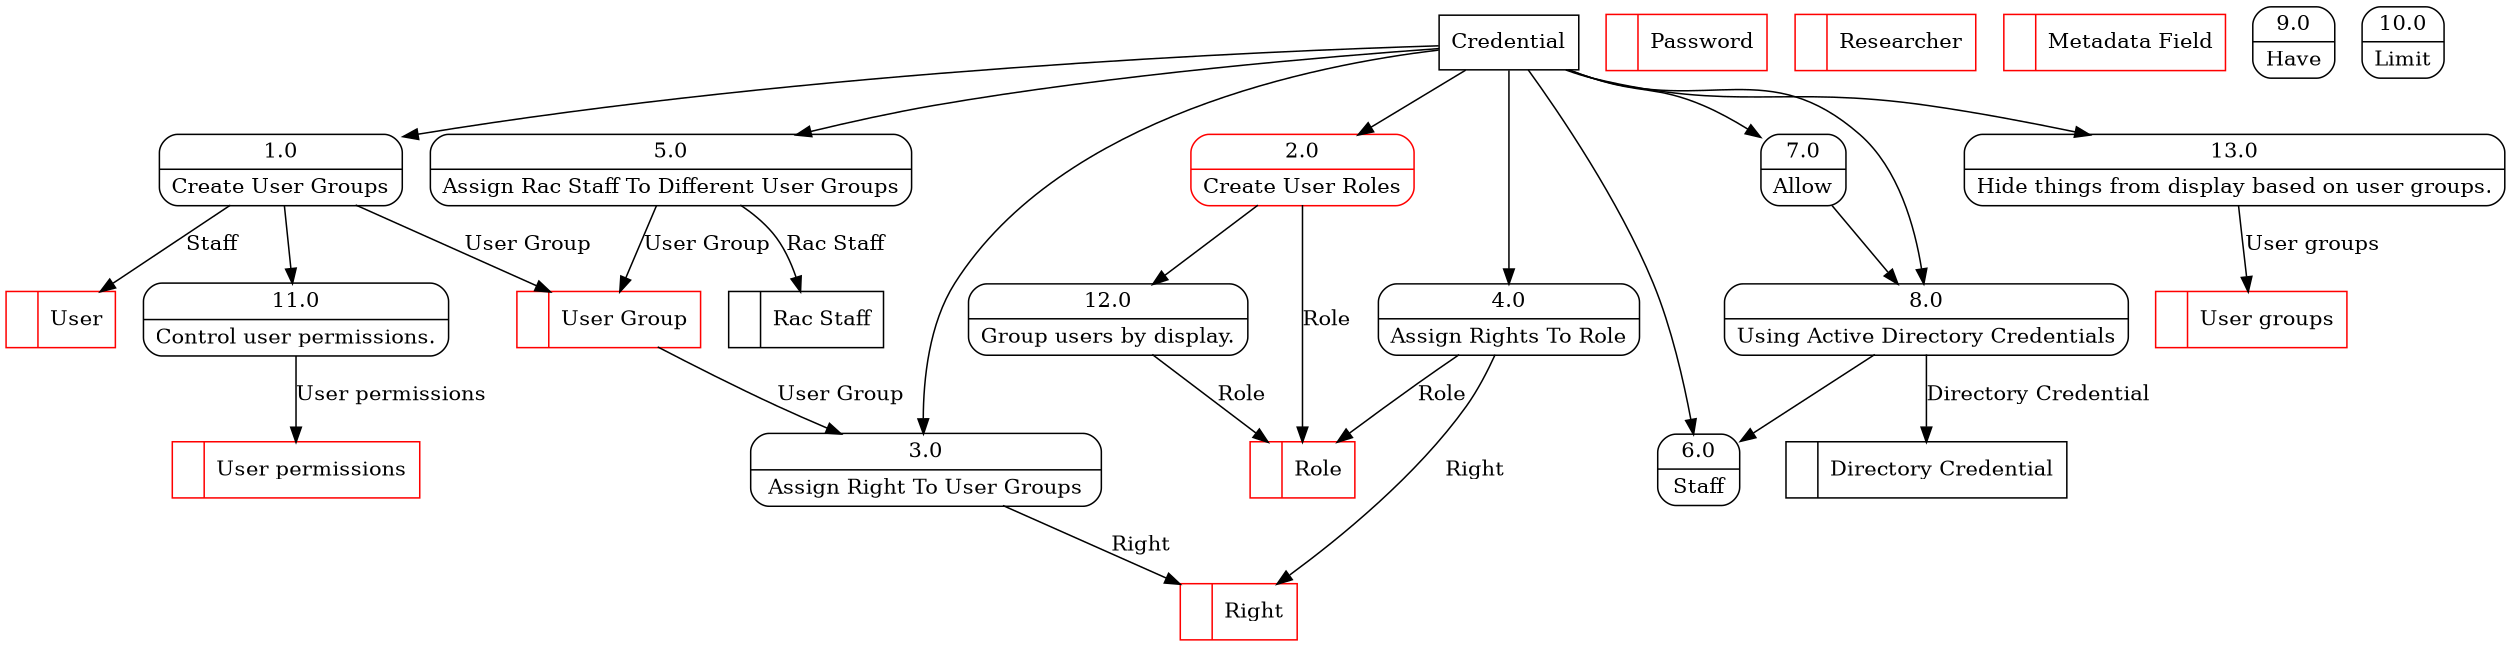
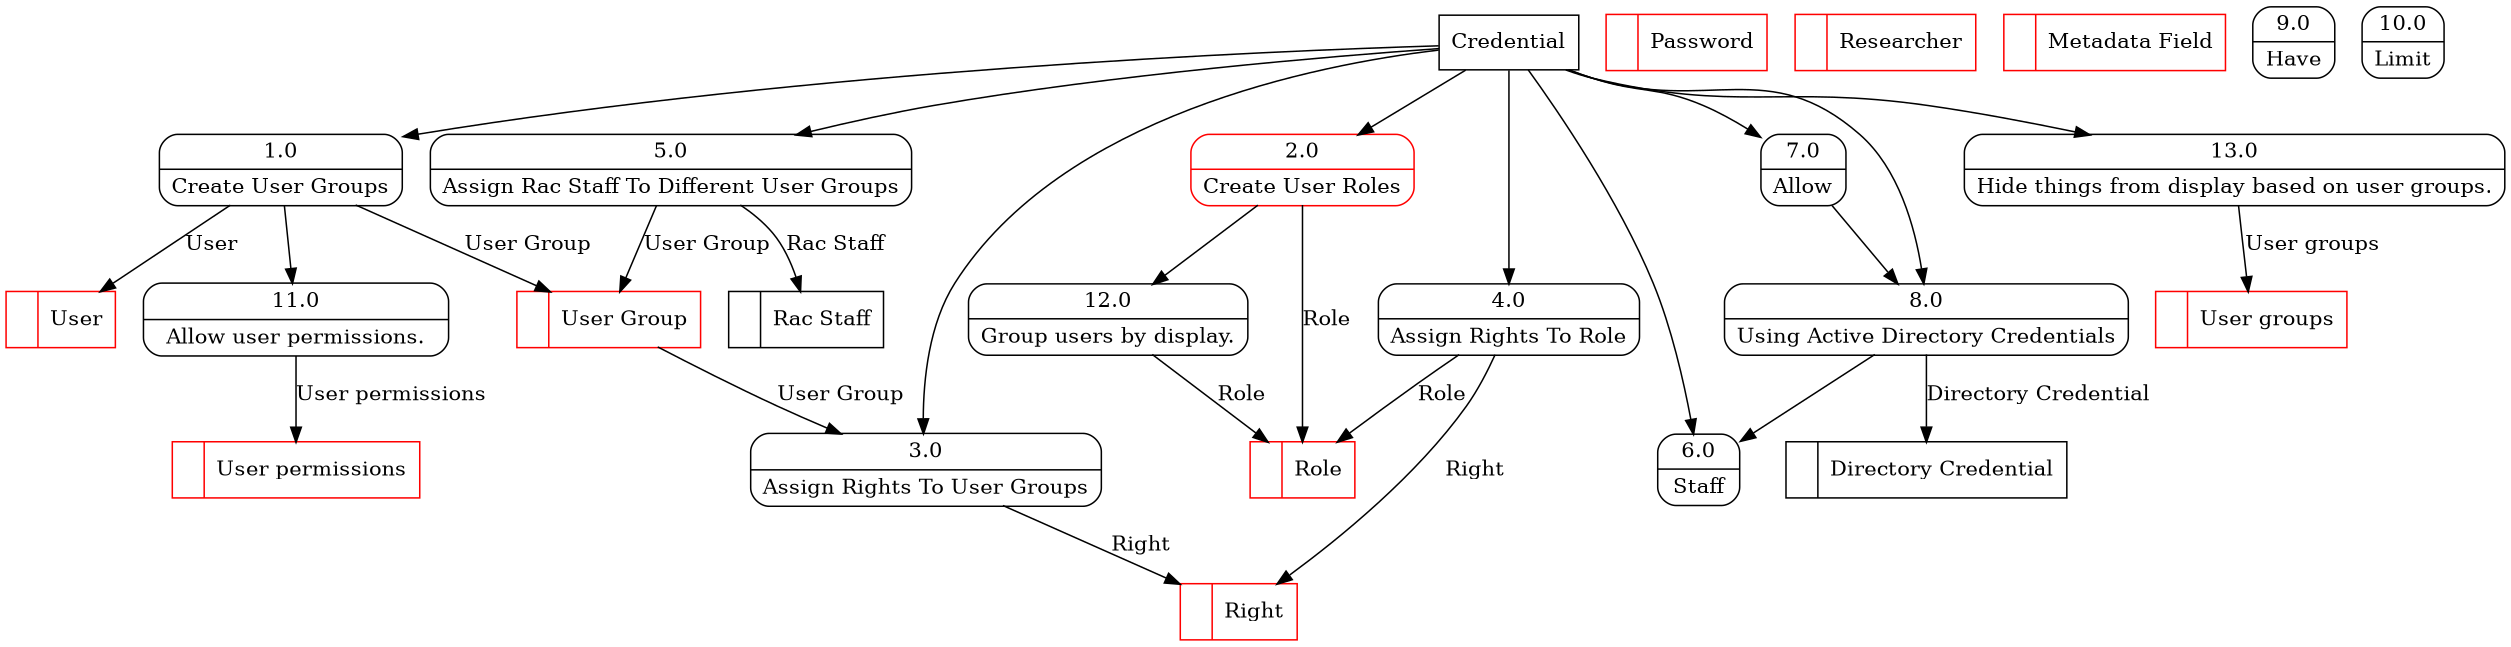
edge "1.0" -> "User": label "Staff" -> "User"
node "11.0": text "Control user permissions." -> "Allow user permissions."
node "3.0": text "Assign Right To User Groups" -> "Assign Rights To User Groups"
